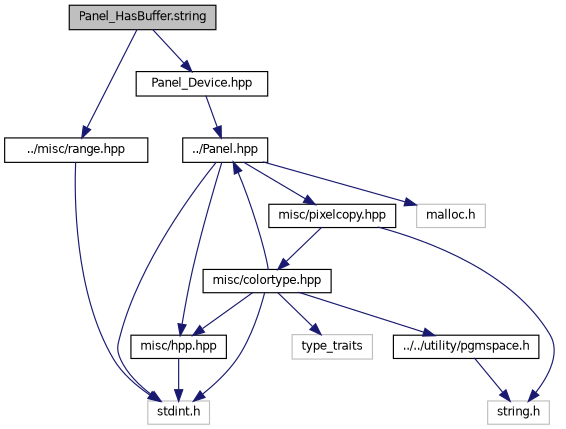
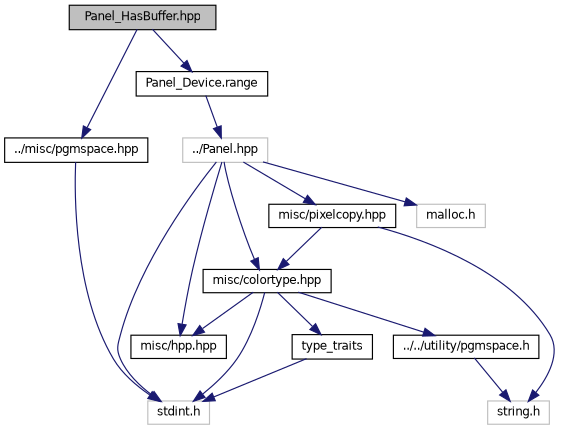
node "Panel_HasBuffer.string": label "Panel_HasBuffer.string" -> "Panel_HasBuffer.hpp"
node "Panel_Device.hpp": label "Panel_Device.hpp" -> "Panel_Device.range"
node "../misc/range.hpp": label "../misc/range.hpp" -> "../misc/pgmspace.hpp"
node "../Panel.hpp": color black -> grey75
edge "misc/colortype.hpp" -> "../Panel.hpp": reversed
node "type_traits": color grey75 -> black
edge "misc/hpp.hpp" -> "stdint.h": now "type_traits" -> "stdint.h"
